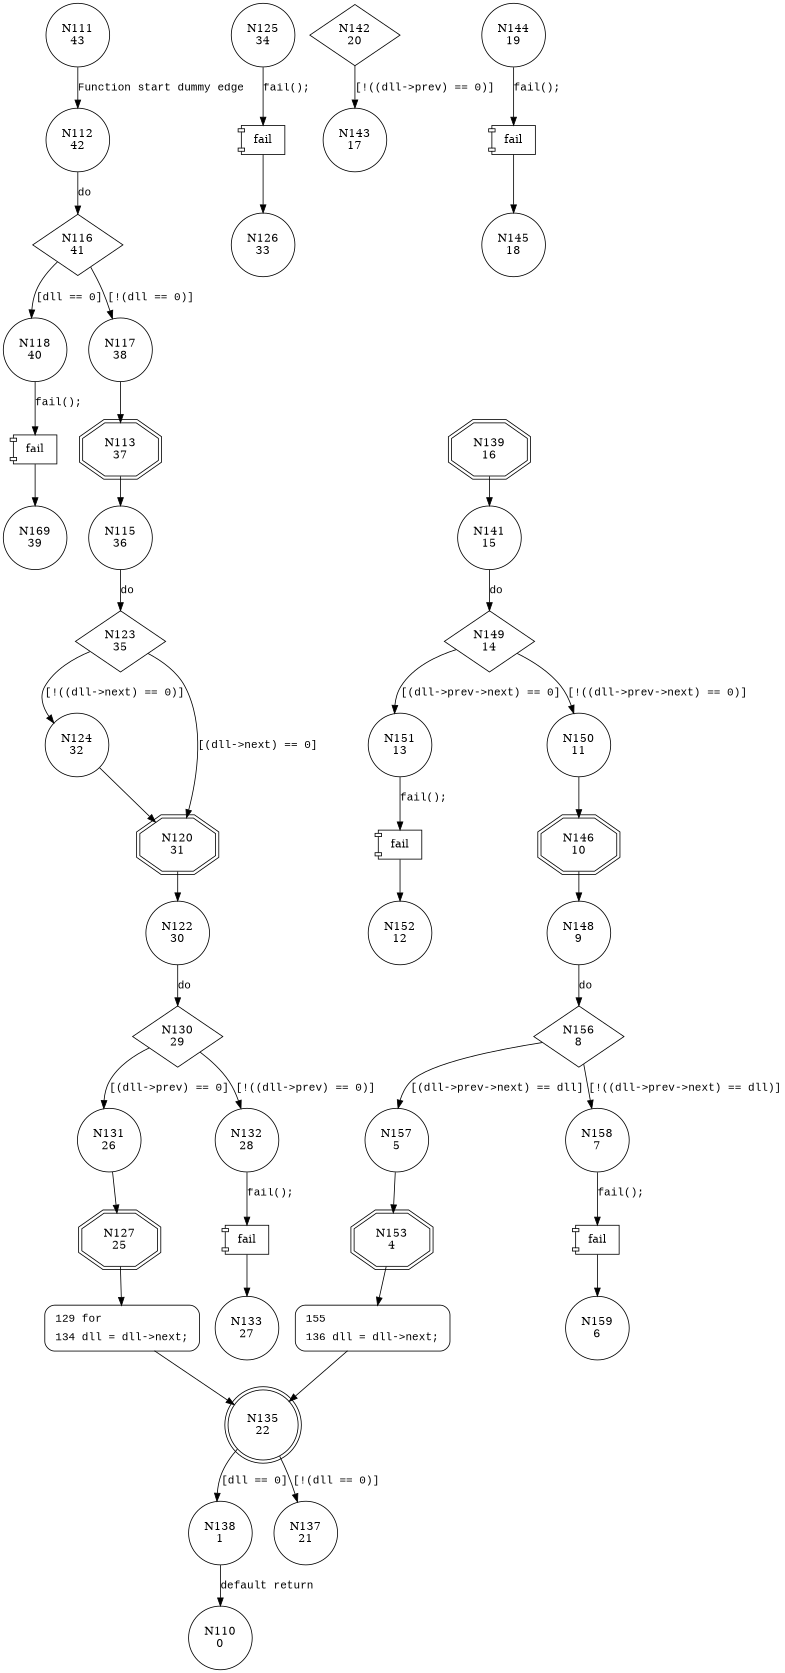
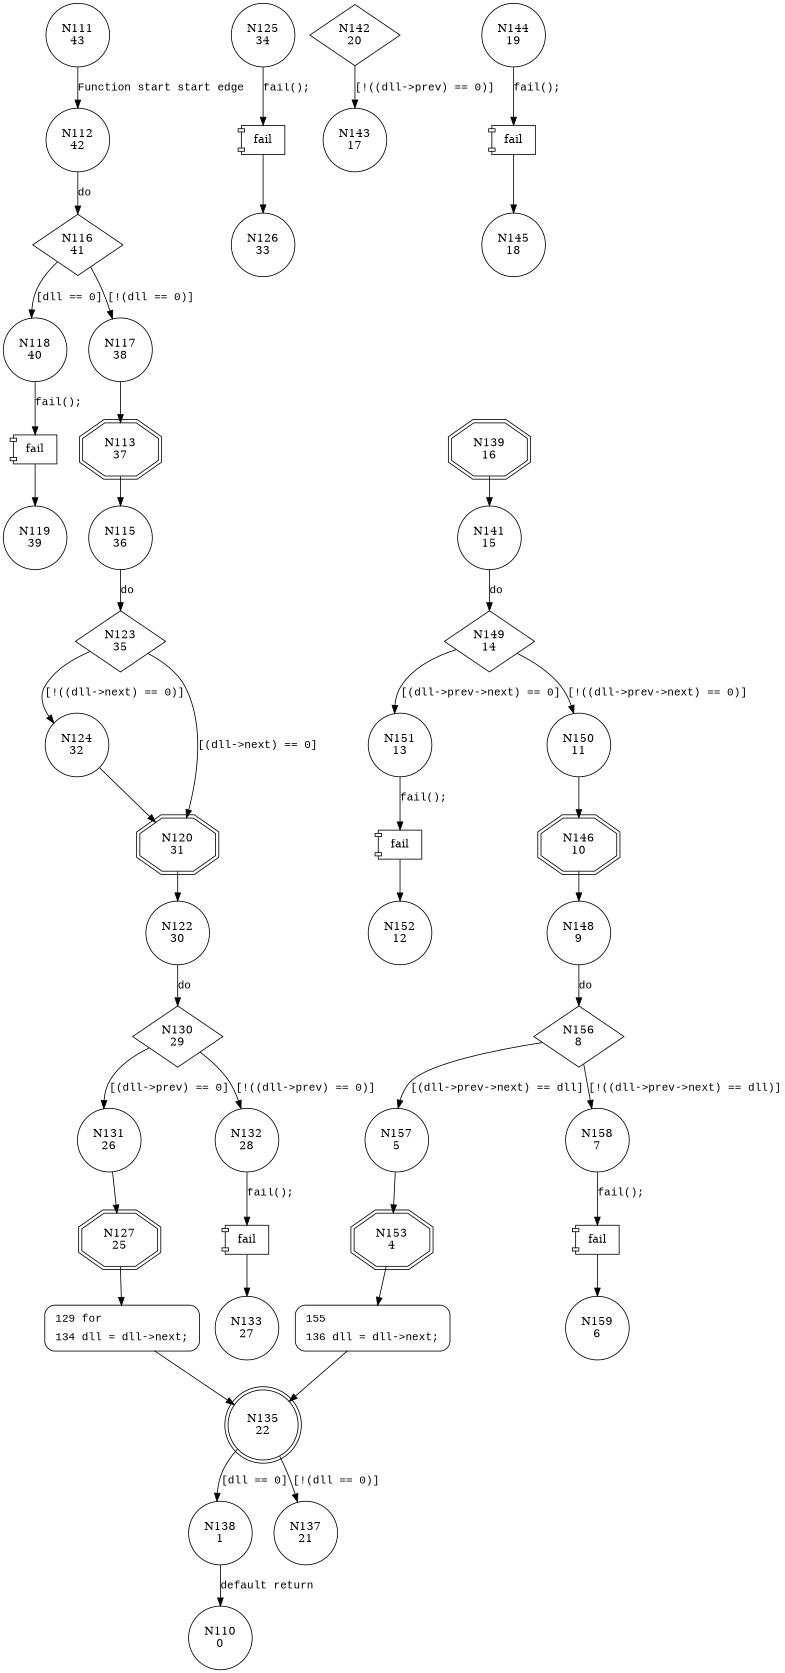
edge "N111 43" -> "N112 42": label "Function start dummy edge" -> "Function start start edge"
node "N169 39": label "N169 39" -> "N119 39"
